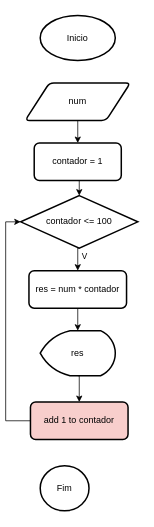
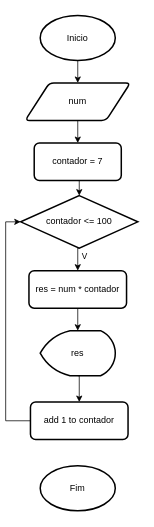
edge "Inicio" -> "num": added
node "contador = 1": label "contador = 1" -> "contador = 7"
node "add 1 to contador": fillcolor #f8cecc -> #ffffff
node "Fim": size 49x45 -> 75x45
